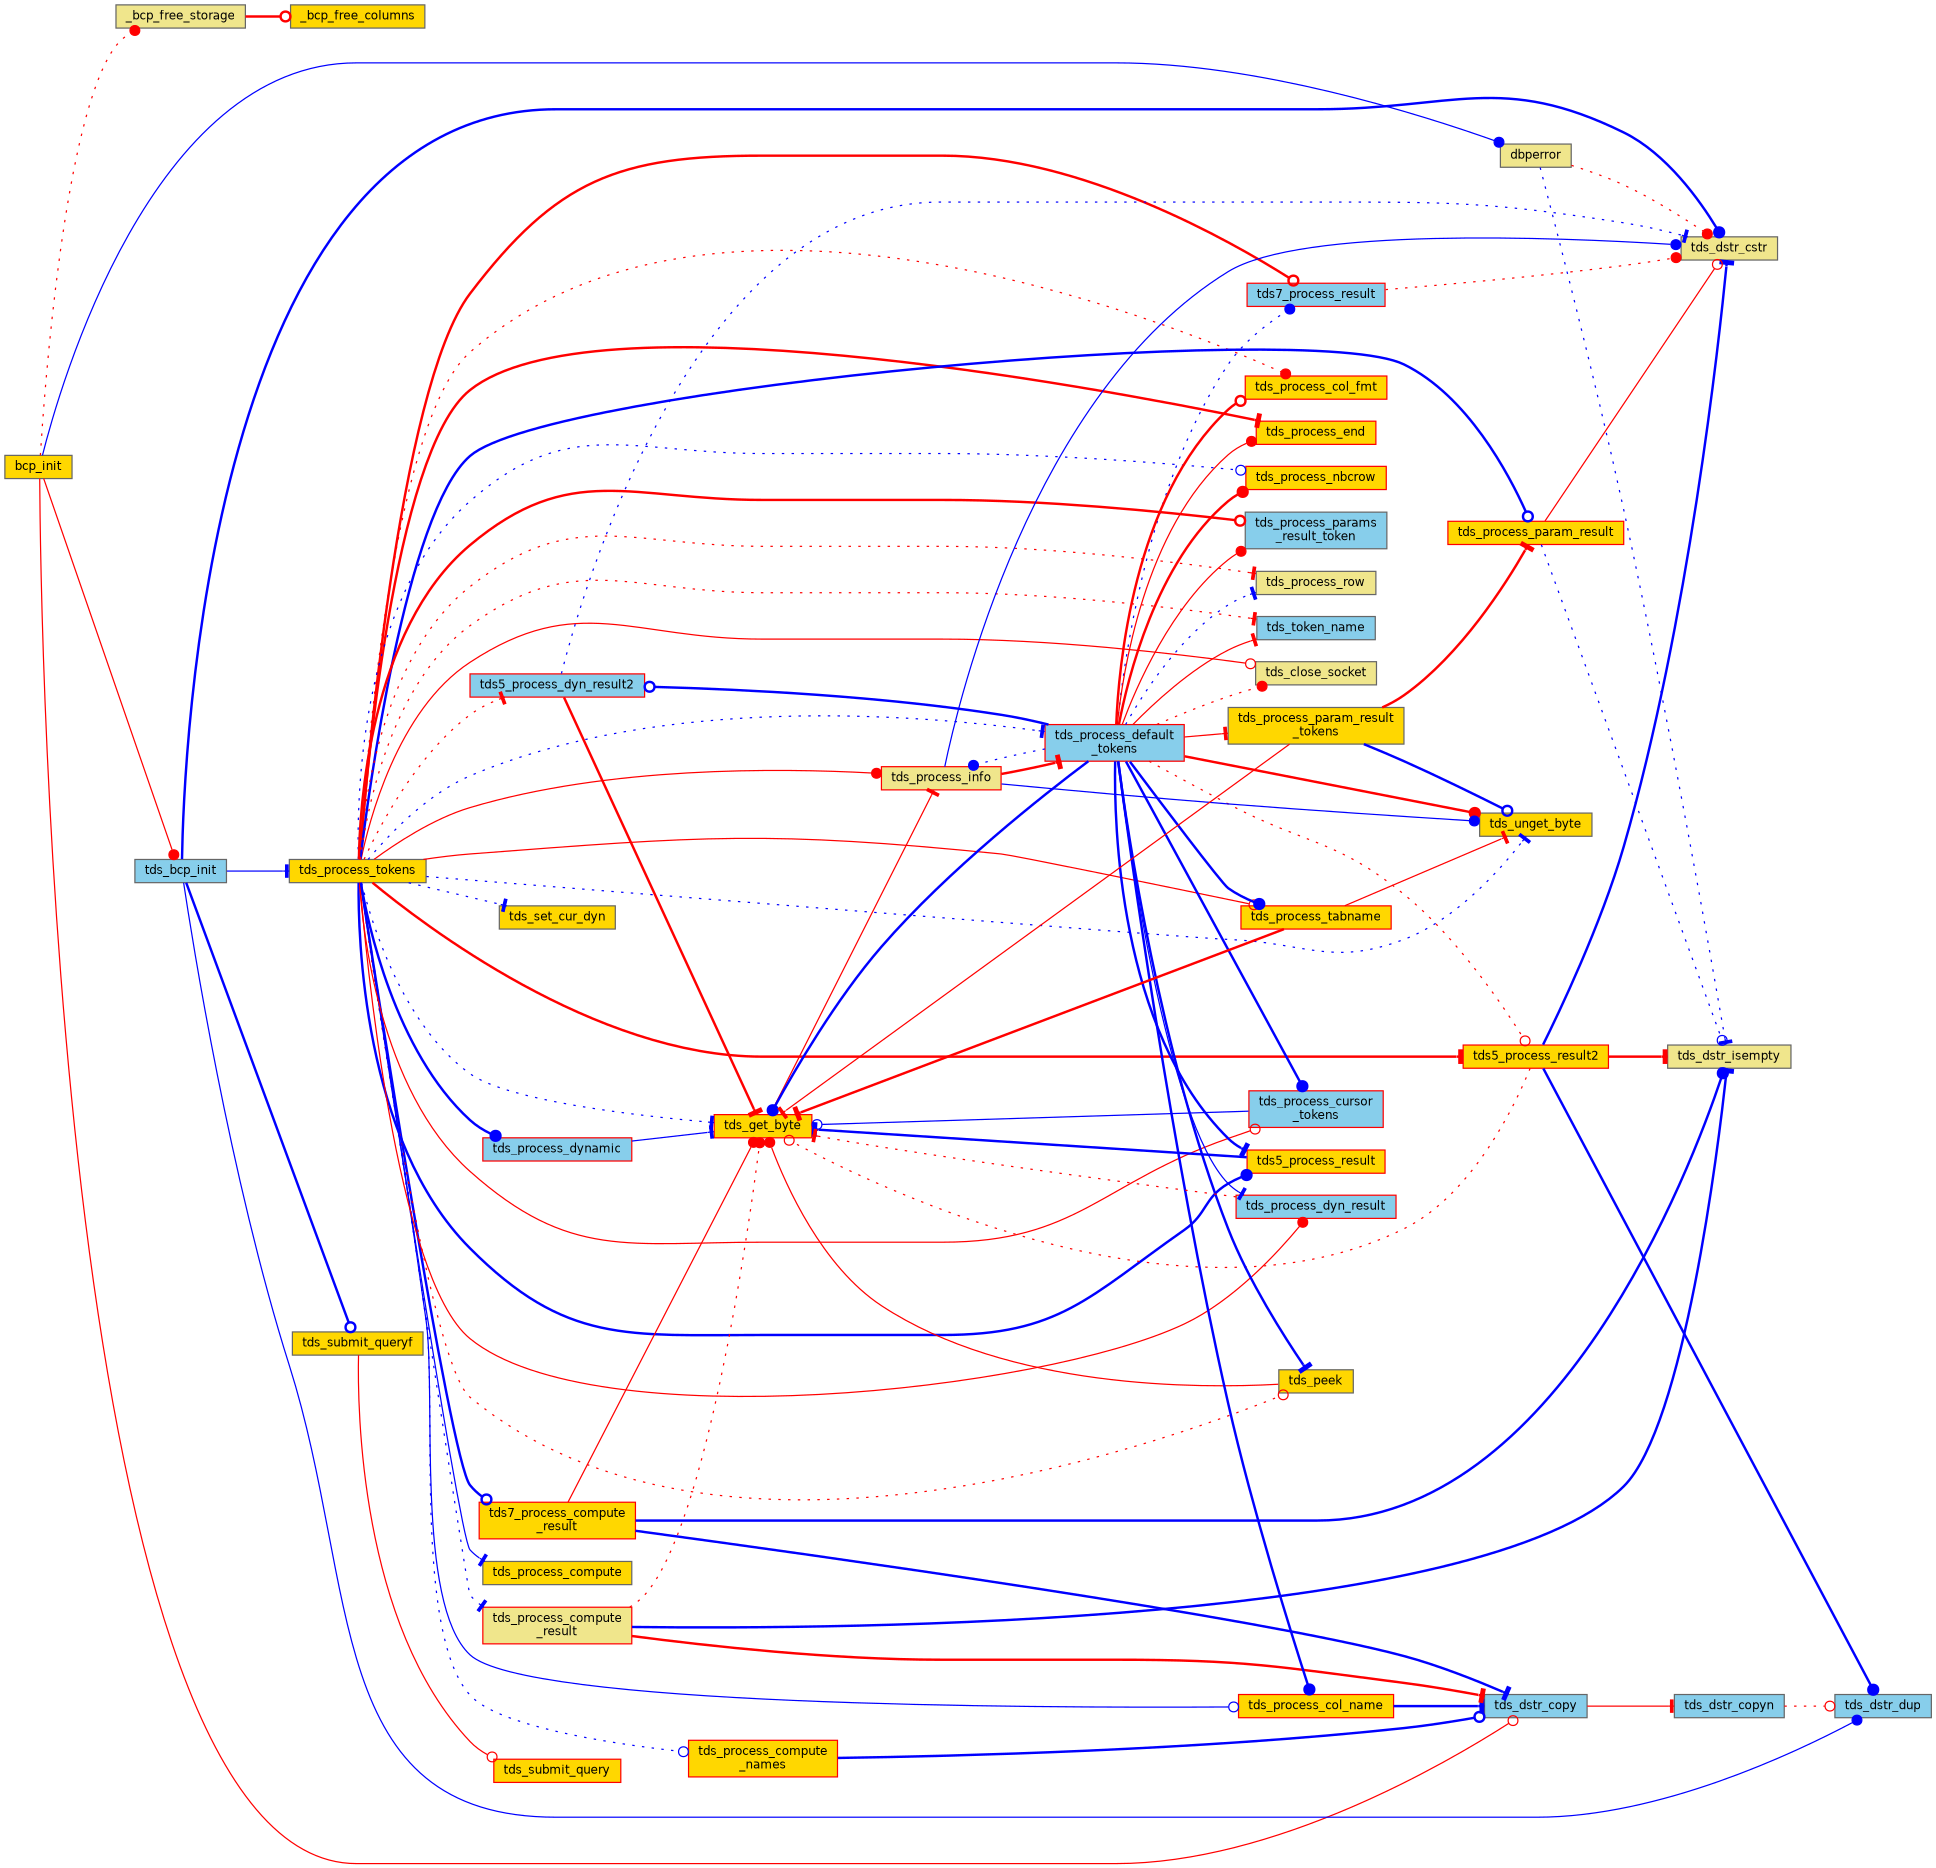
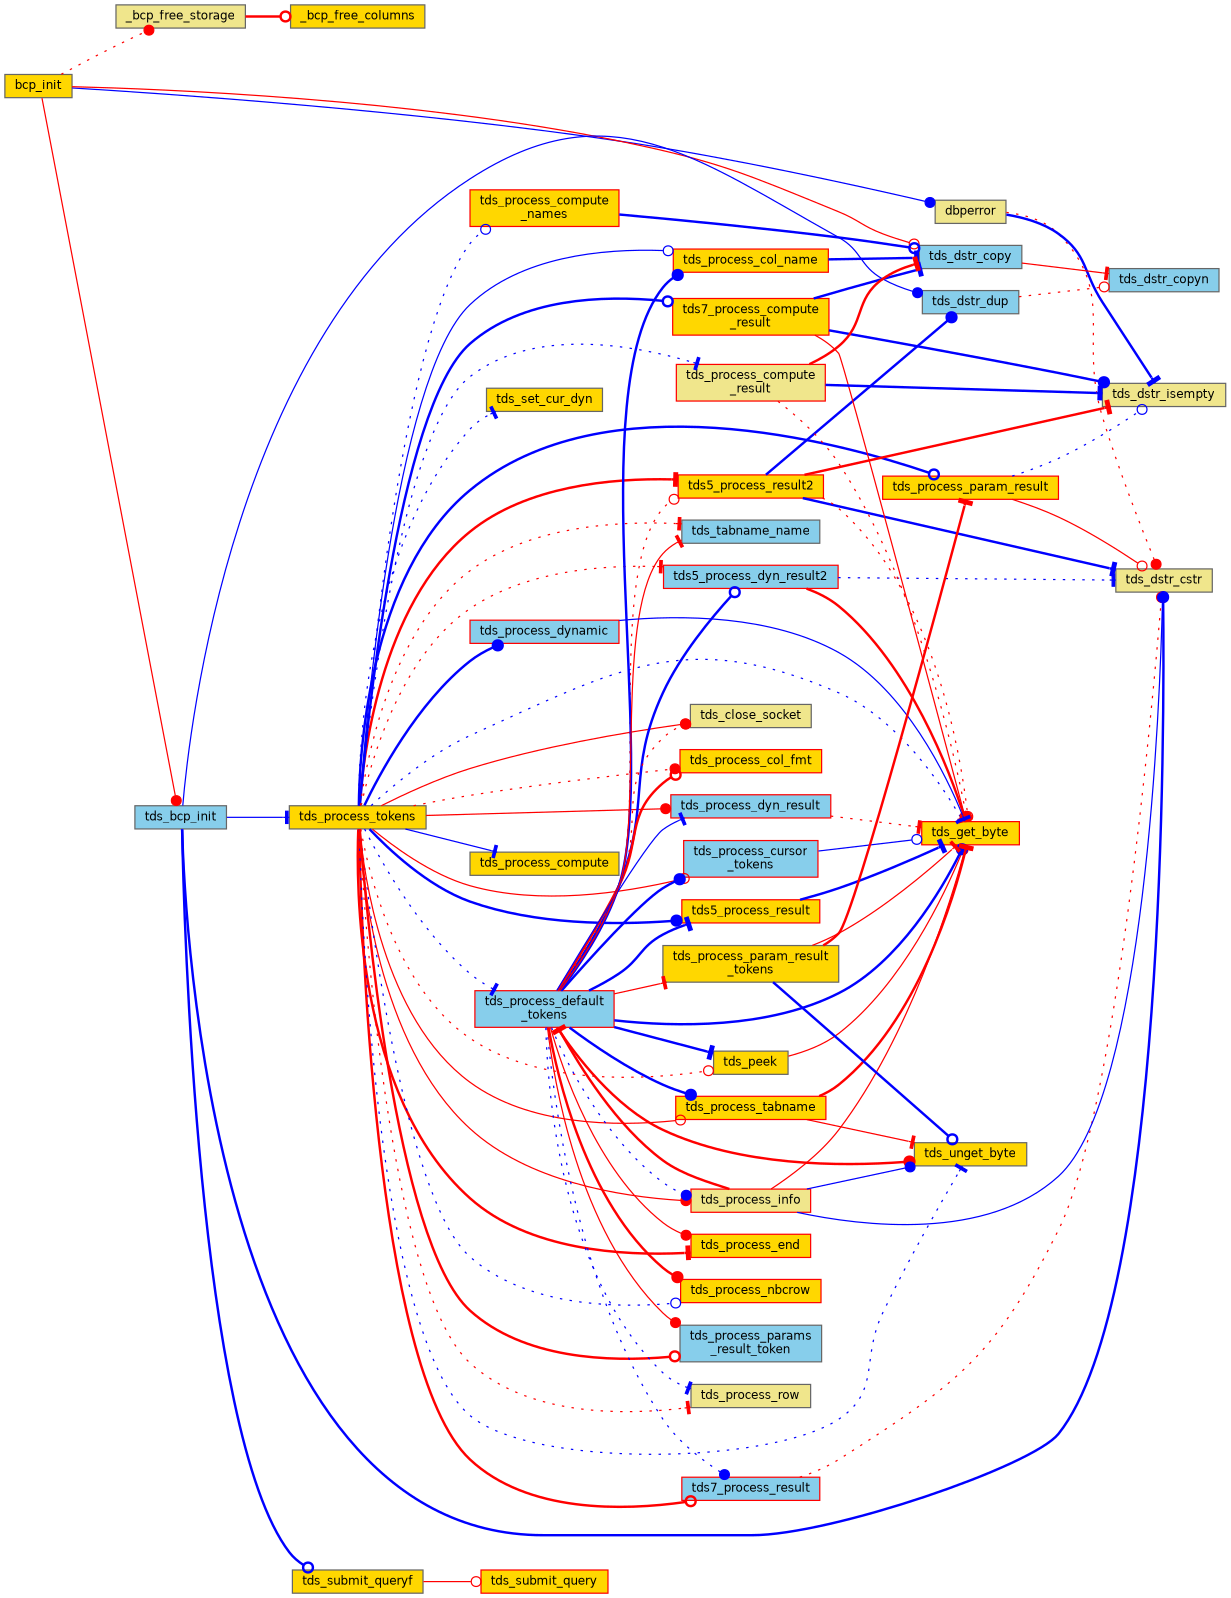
edge "dbperror" -> "tds_dstr_isempty": style dotted -> bold
node "tds_token_name": label "tds_token_name" -> "tds_tabname_name"
edge "tds_get_byte" -> "tds_process_info": reversed
edge "tds_dstr_copyn" -> "tds_dstr_dup": reversed
